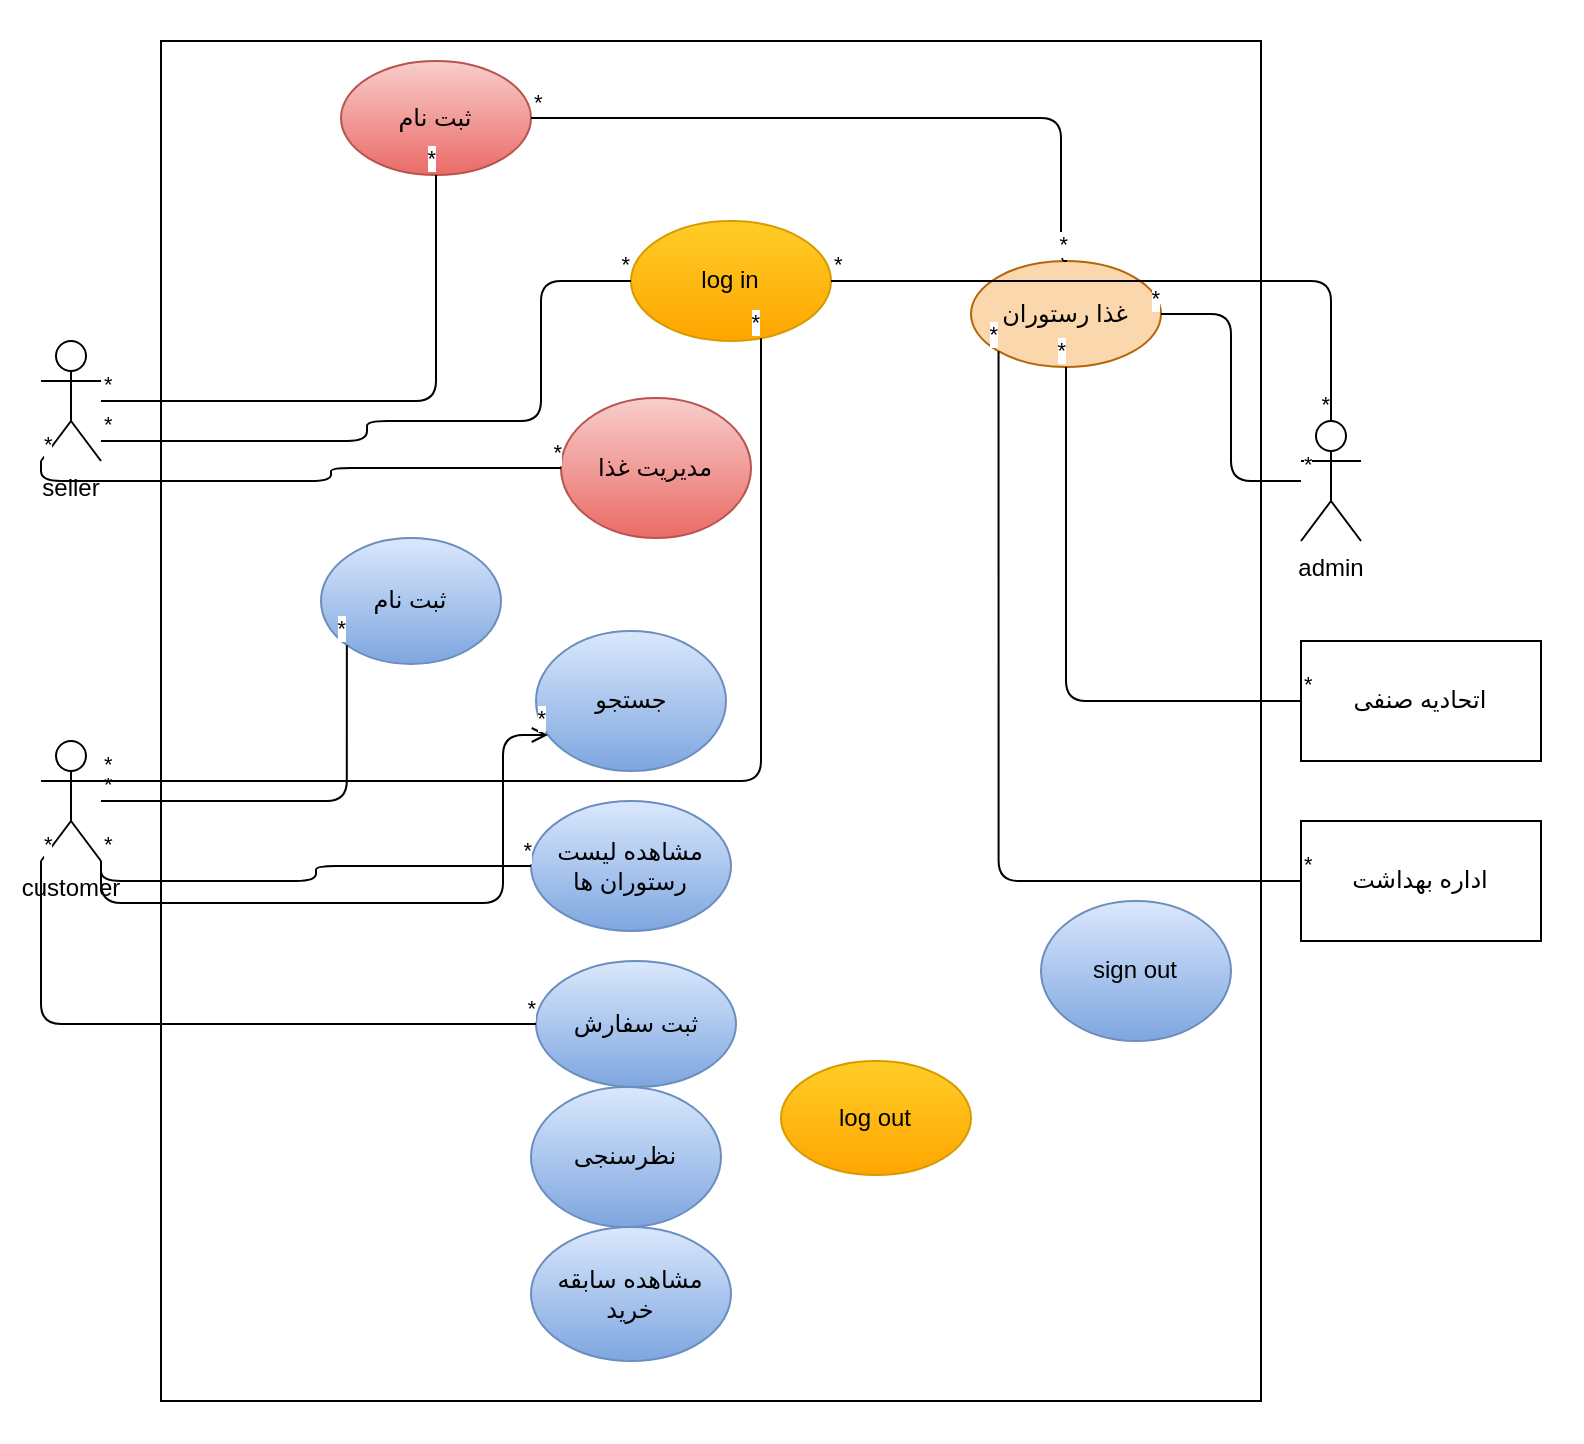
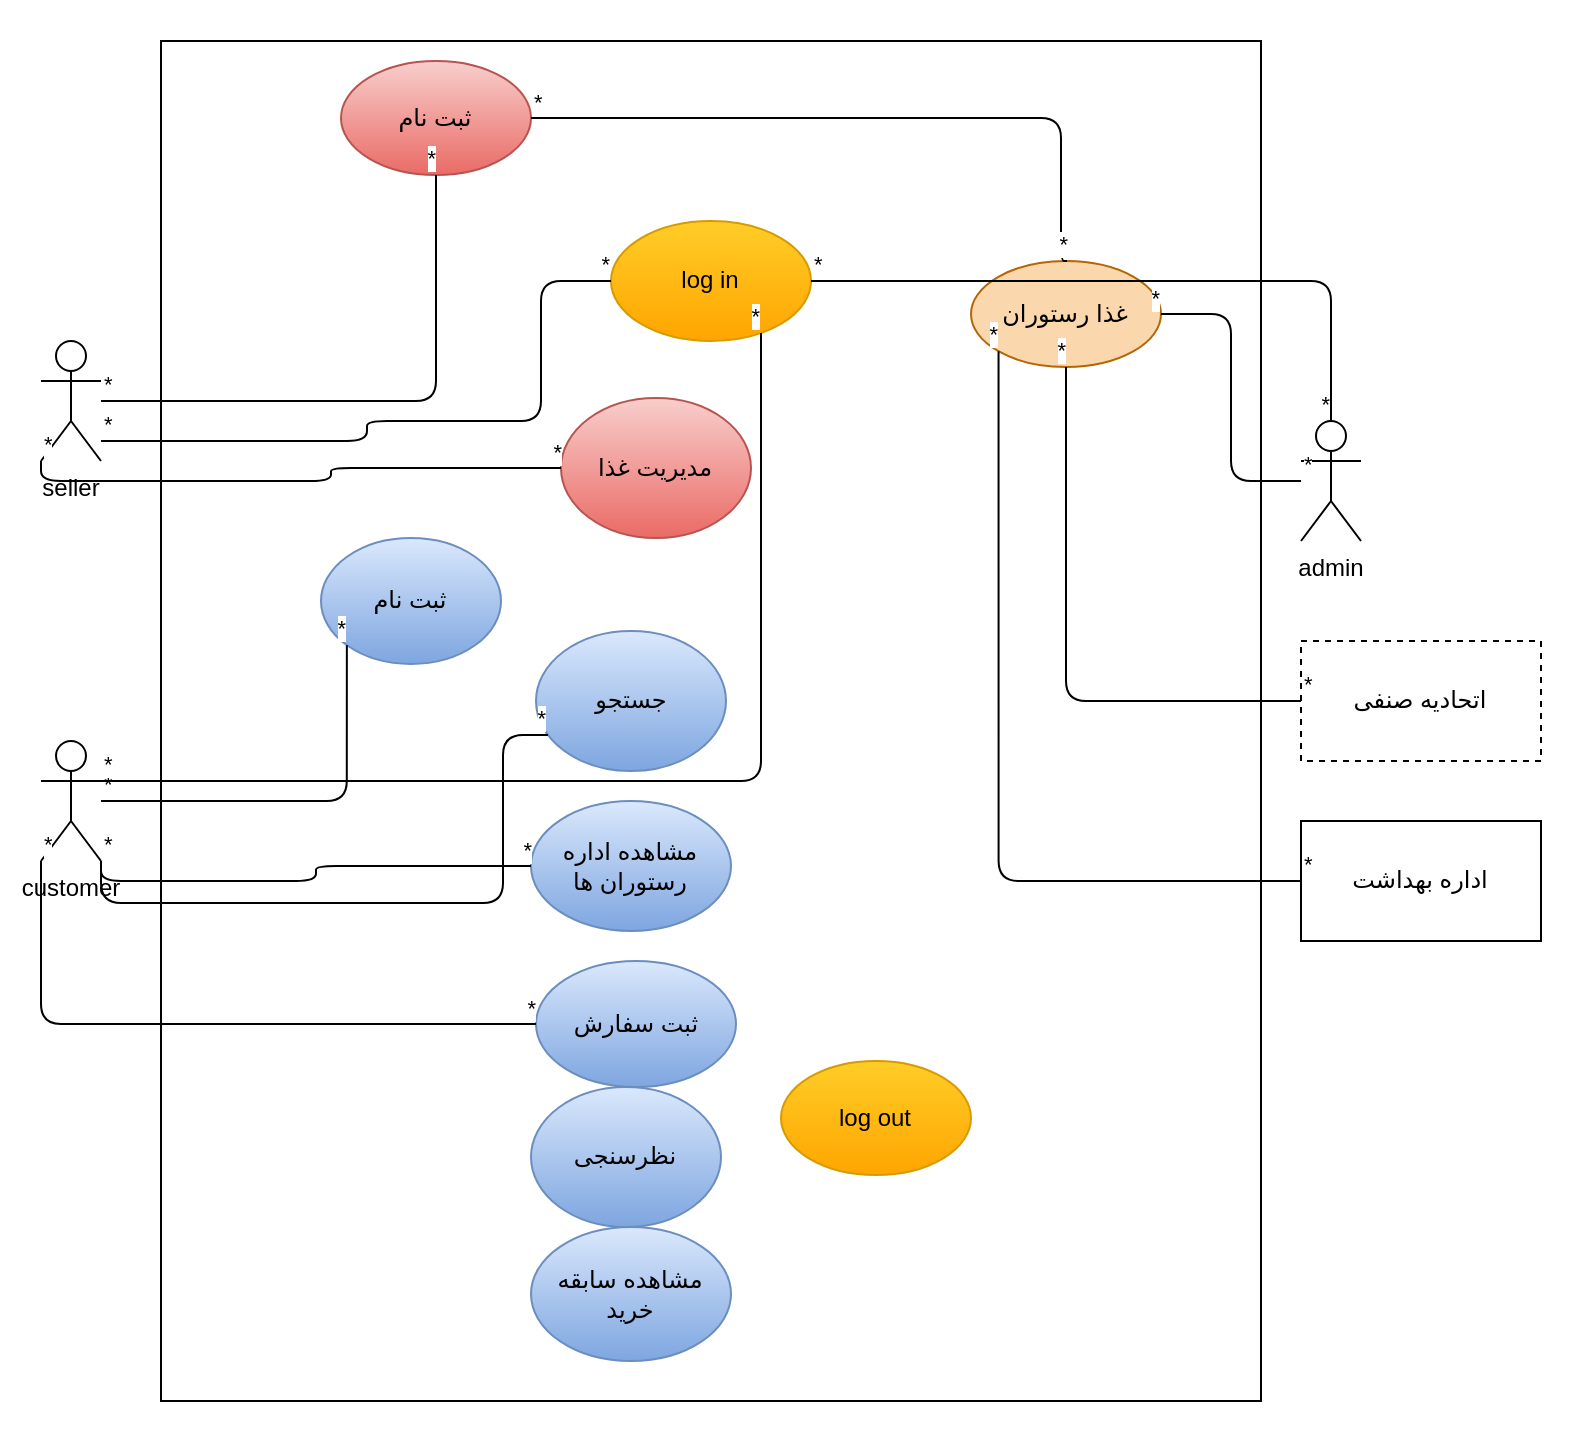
node "log in": moved (731, 281) -> (711, 281)
node "اتحادیه صنفی": style solid -> dashed
edge "customer" -> "جستجو": arrowhead open -> none
node "مشاهده لیست رستوران ها": label "مشاهده لیست رستوران ها" -> "مشاهده اداره رستوران ها"
node "sign out": removed
